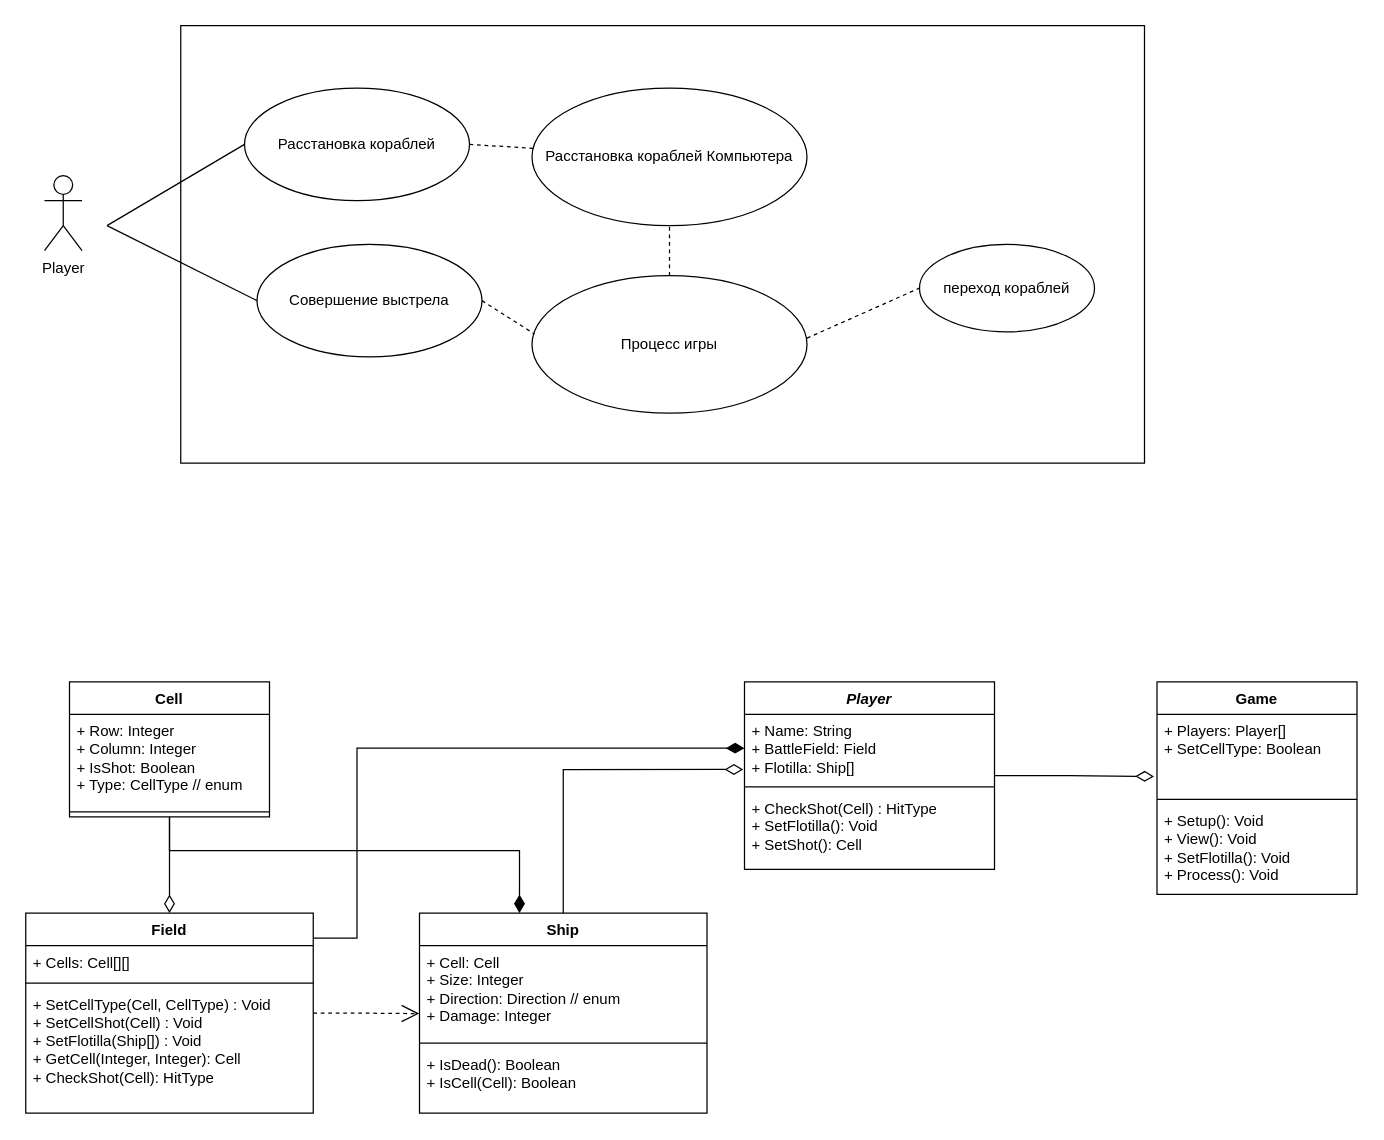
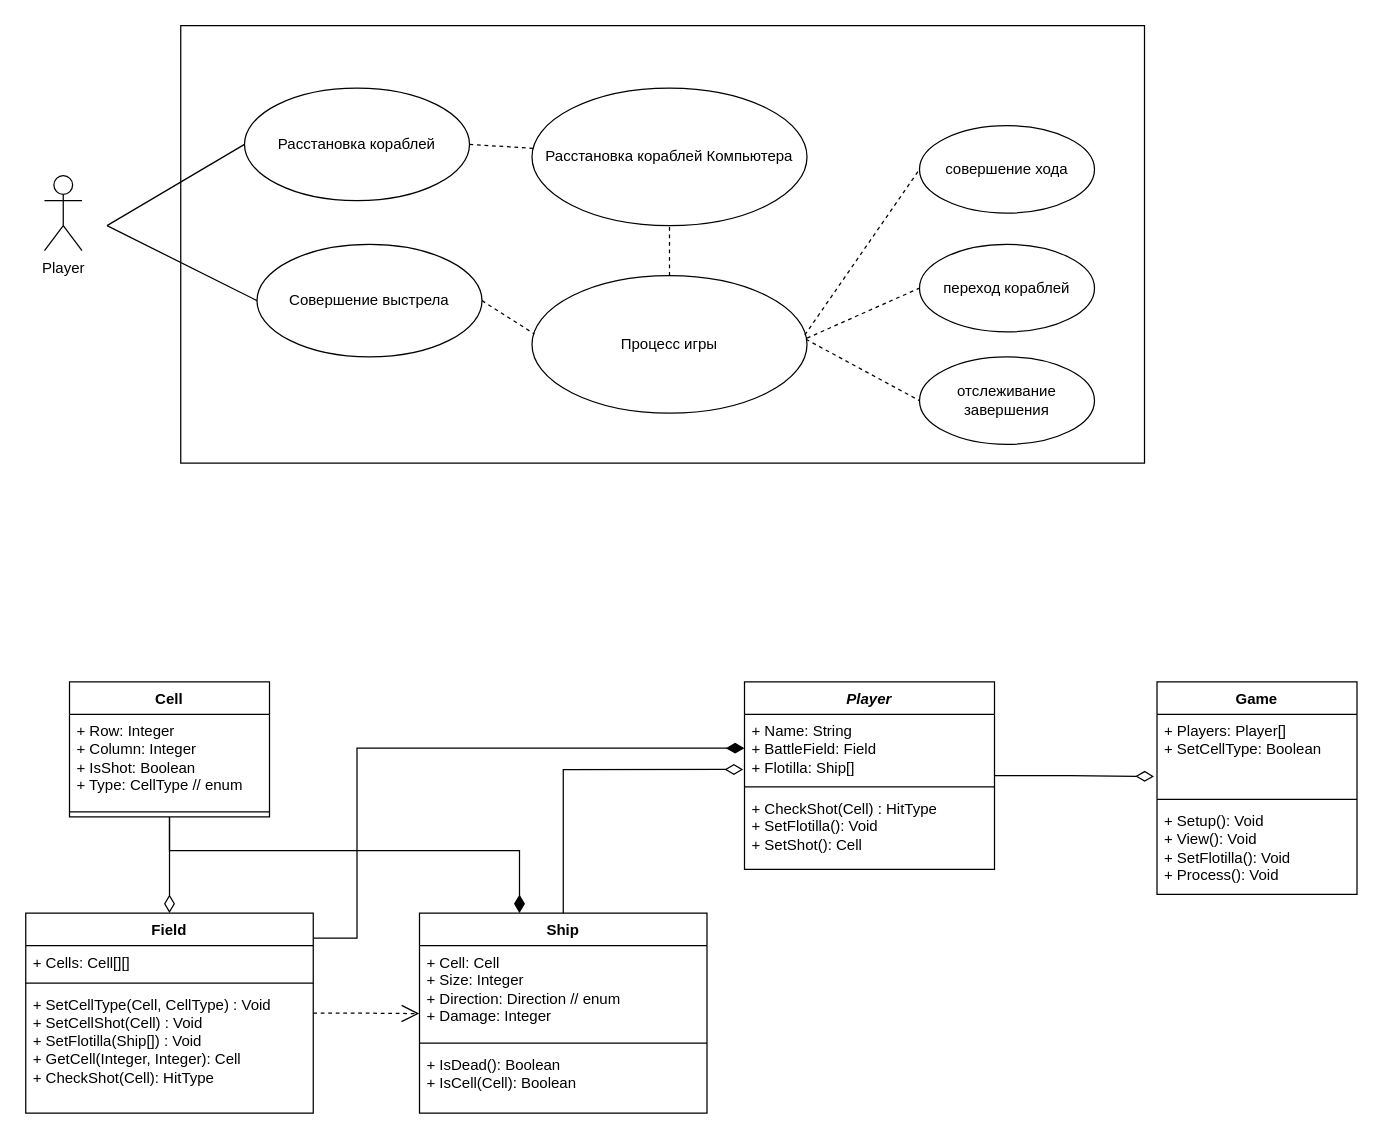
node "совершение хода": added
edge "совершение хода" -- "Процесс игры": added
edge "Процесс игры" -- "отслеживание завершения": added
node "отслеживание завершения": added
